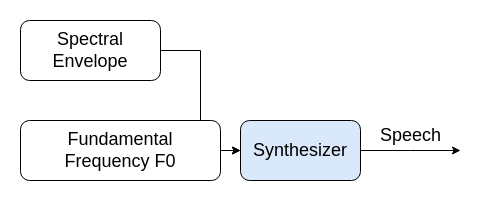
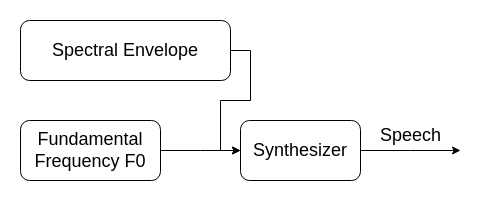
node "Spectral Envelope": size 140x60 -> 210x60
node "Fundamental Frequency F0": size 200x60 -> 140x60
node "Synthesizer": fillcolor #dae8fc -> #ffffff
